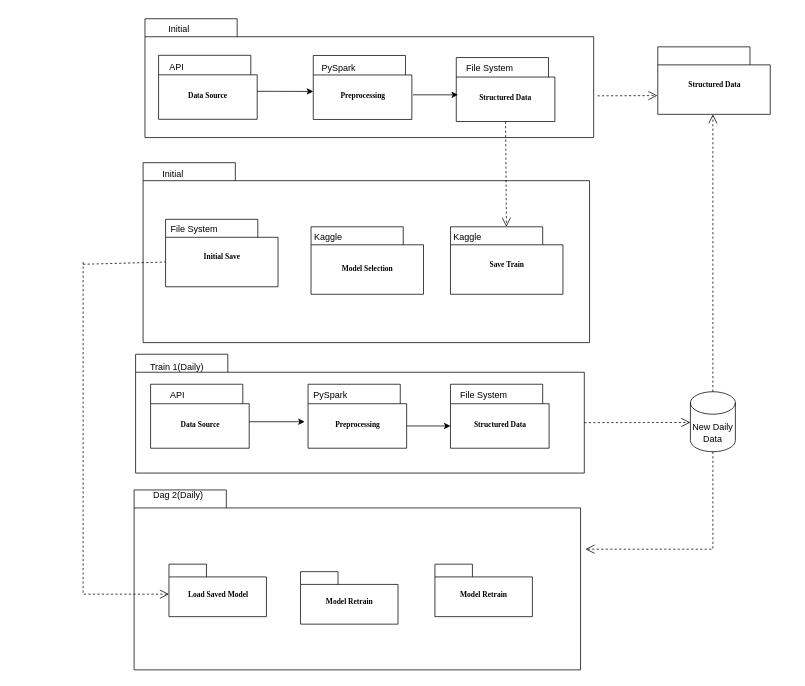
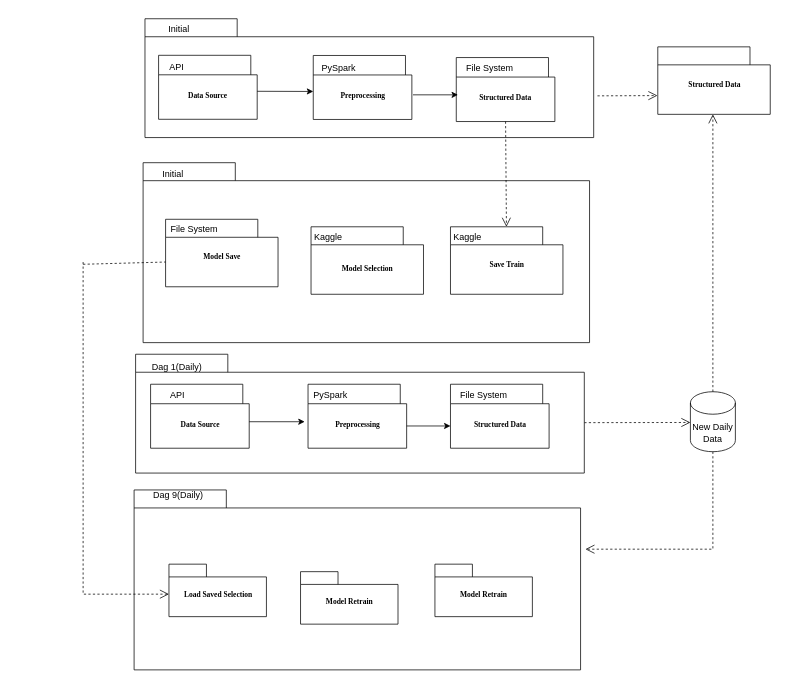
node "Initial Save": label "Initial Save" -> "Model Save"
node "Train 1(Daily)": label "Train 1(Daily)" -> "Dag 1(Daily)"
node "Dag 2(Daily)": label "Dag 2(Daily)" -> "Dag 9(Daily)"
node "Load Saved Model": label "Load Saved Model" -> "Load Saved Selection"
